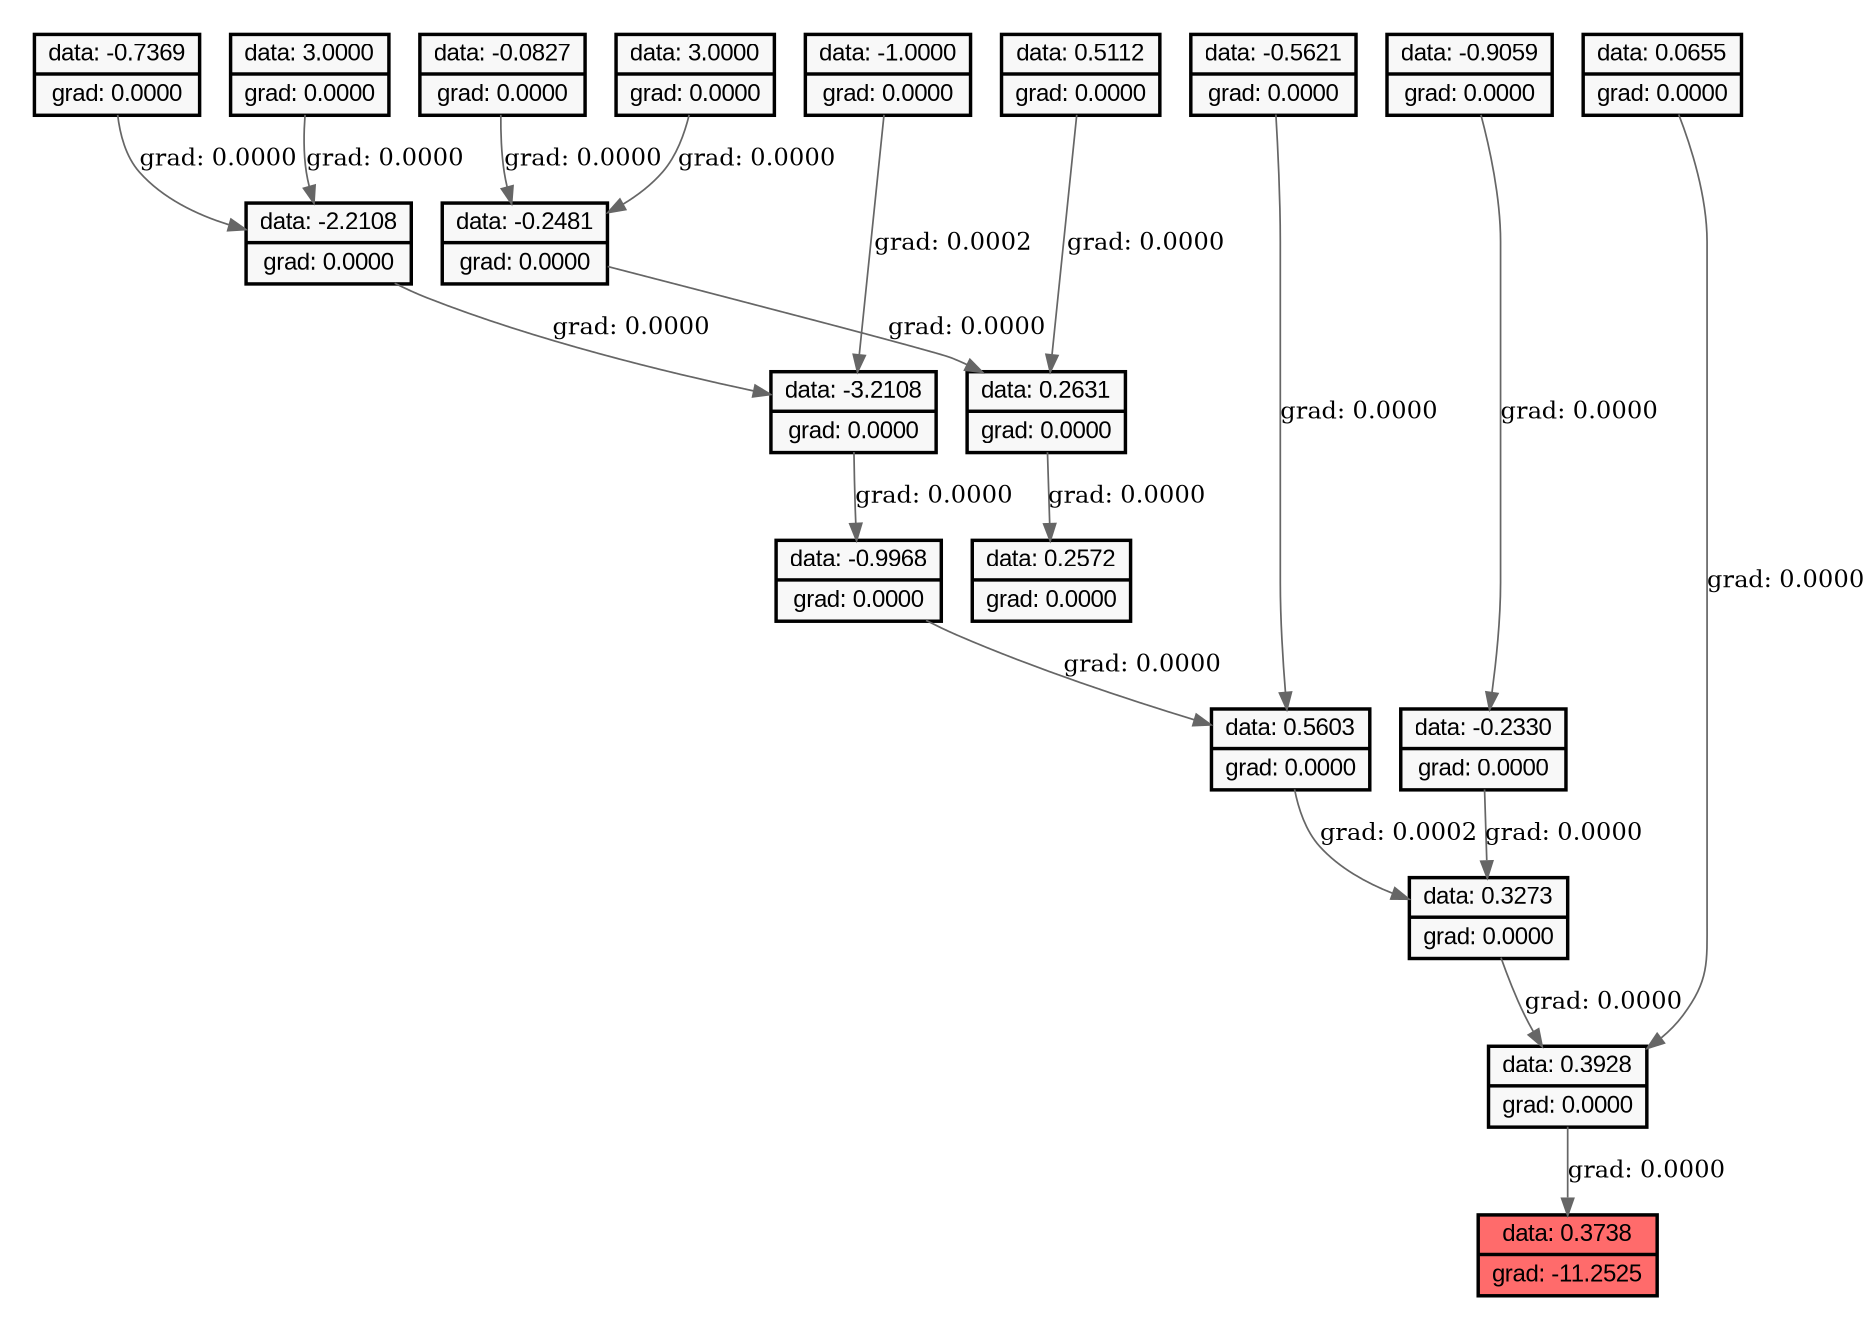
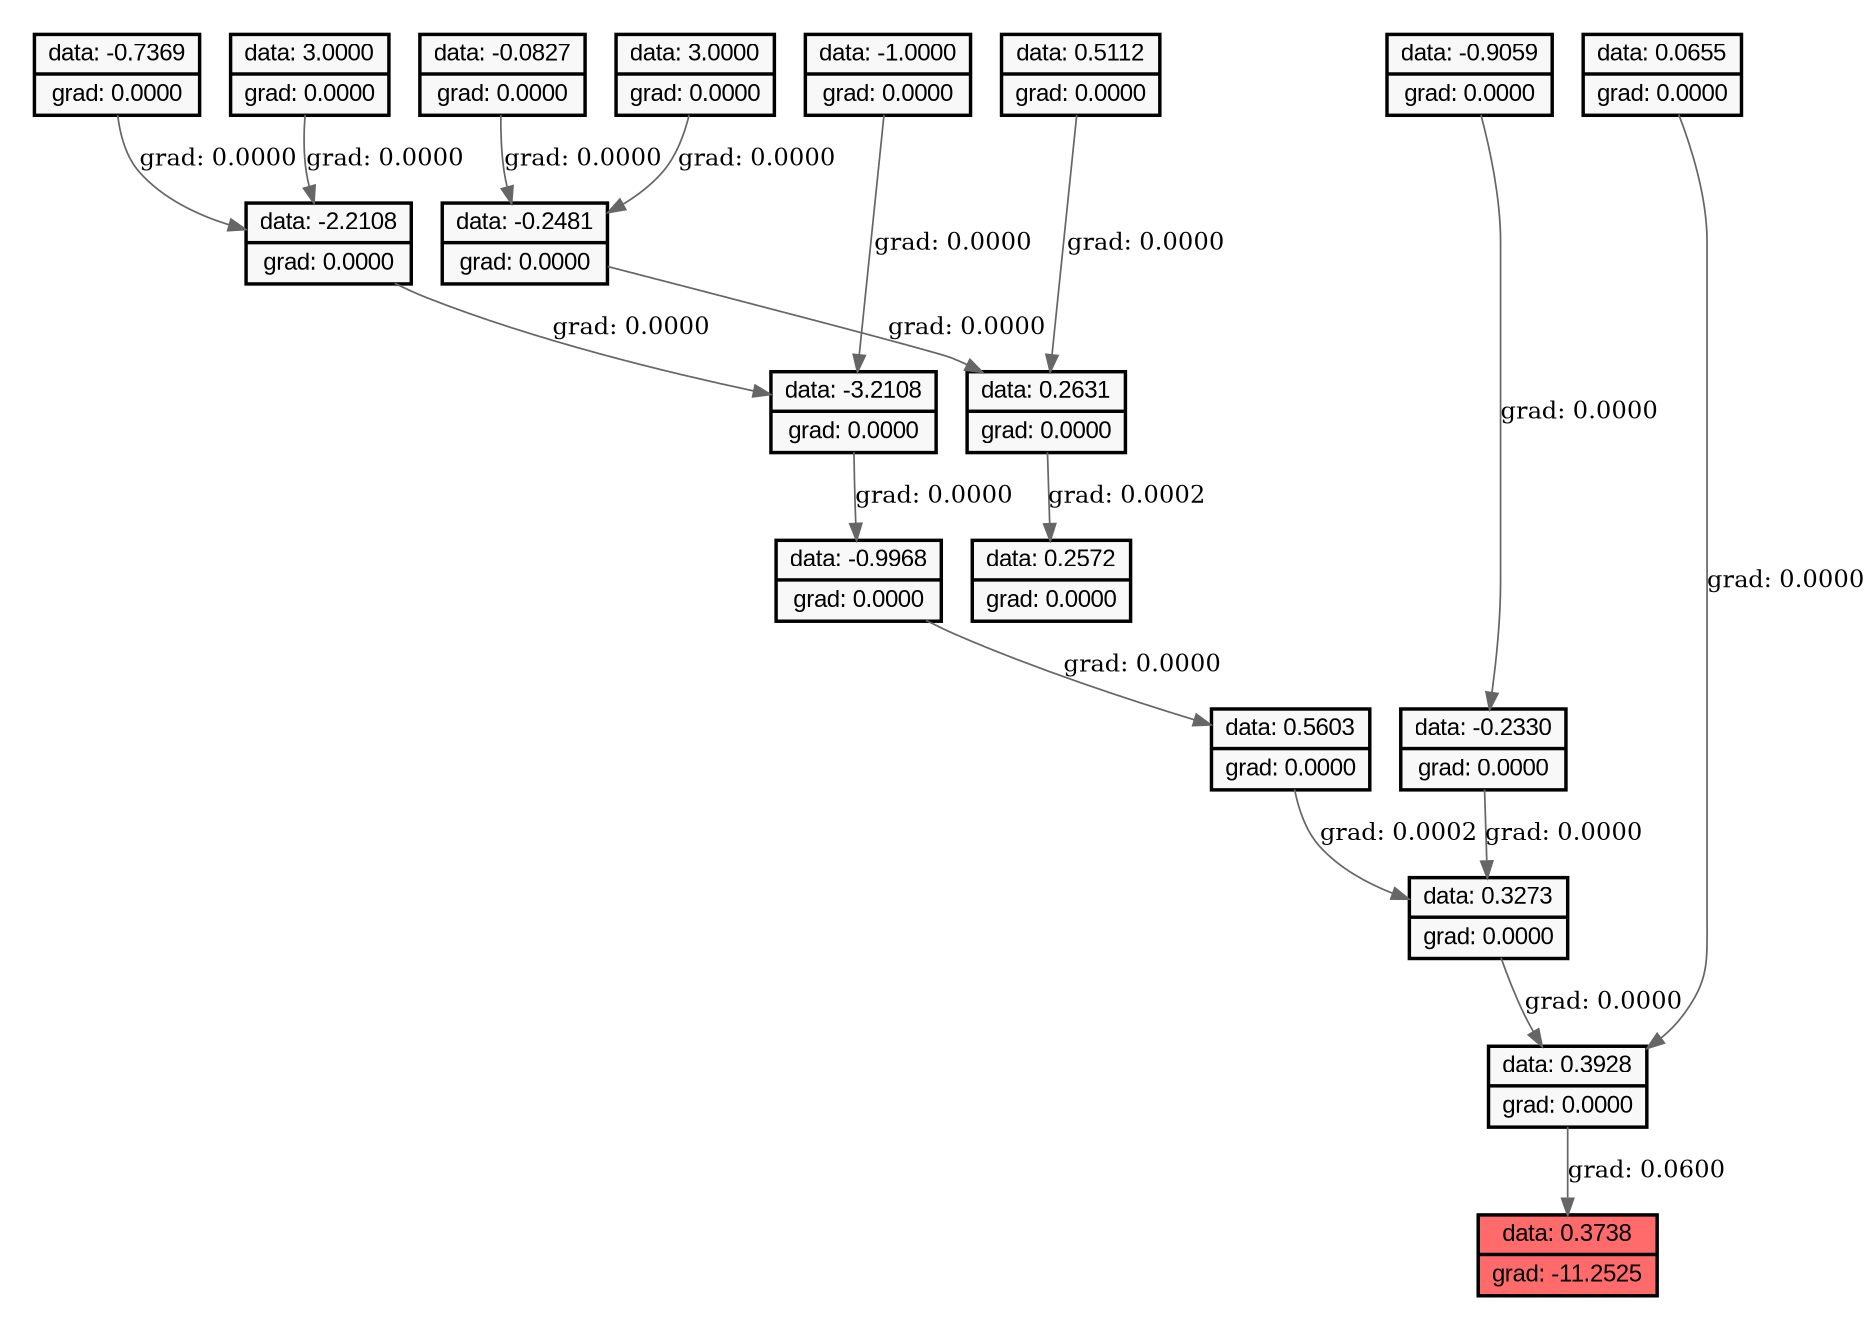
node "data: -0.5621": removed
edge "data: -1.0000" -> "data: -3.2108": label "grad: 0.0002" -> "grad: 0.0000"
edge "data: 0.2631" -> "data: 0.2572": label "grad: 0.0000" -> "grad: 0.0002"
edge "data: 0.3928" -> "data: 0.3738": label "grad: 0.0000" -> "grad: 0.0600"
